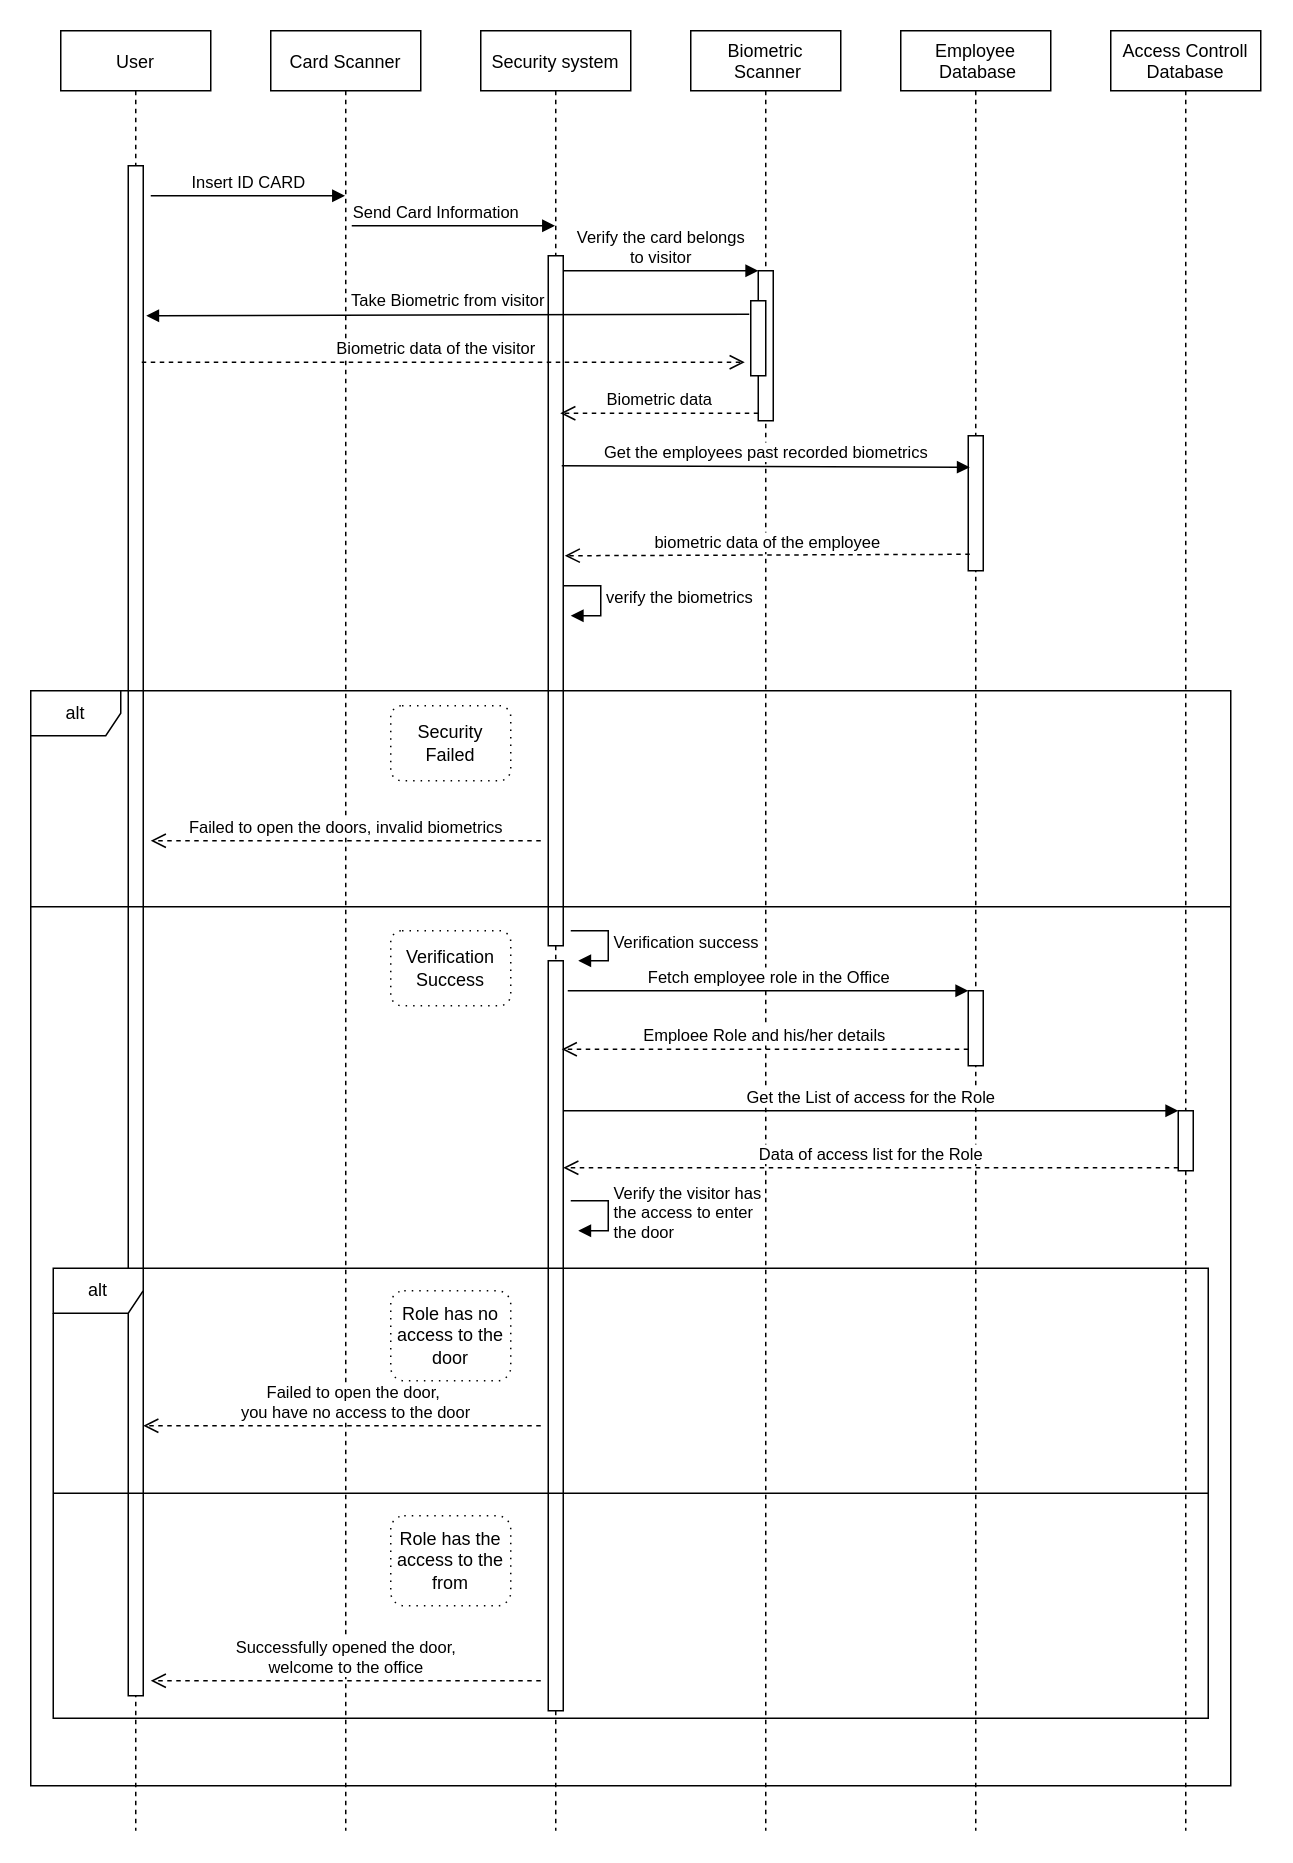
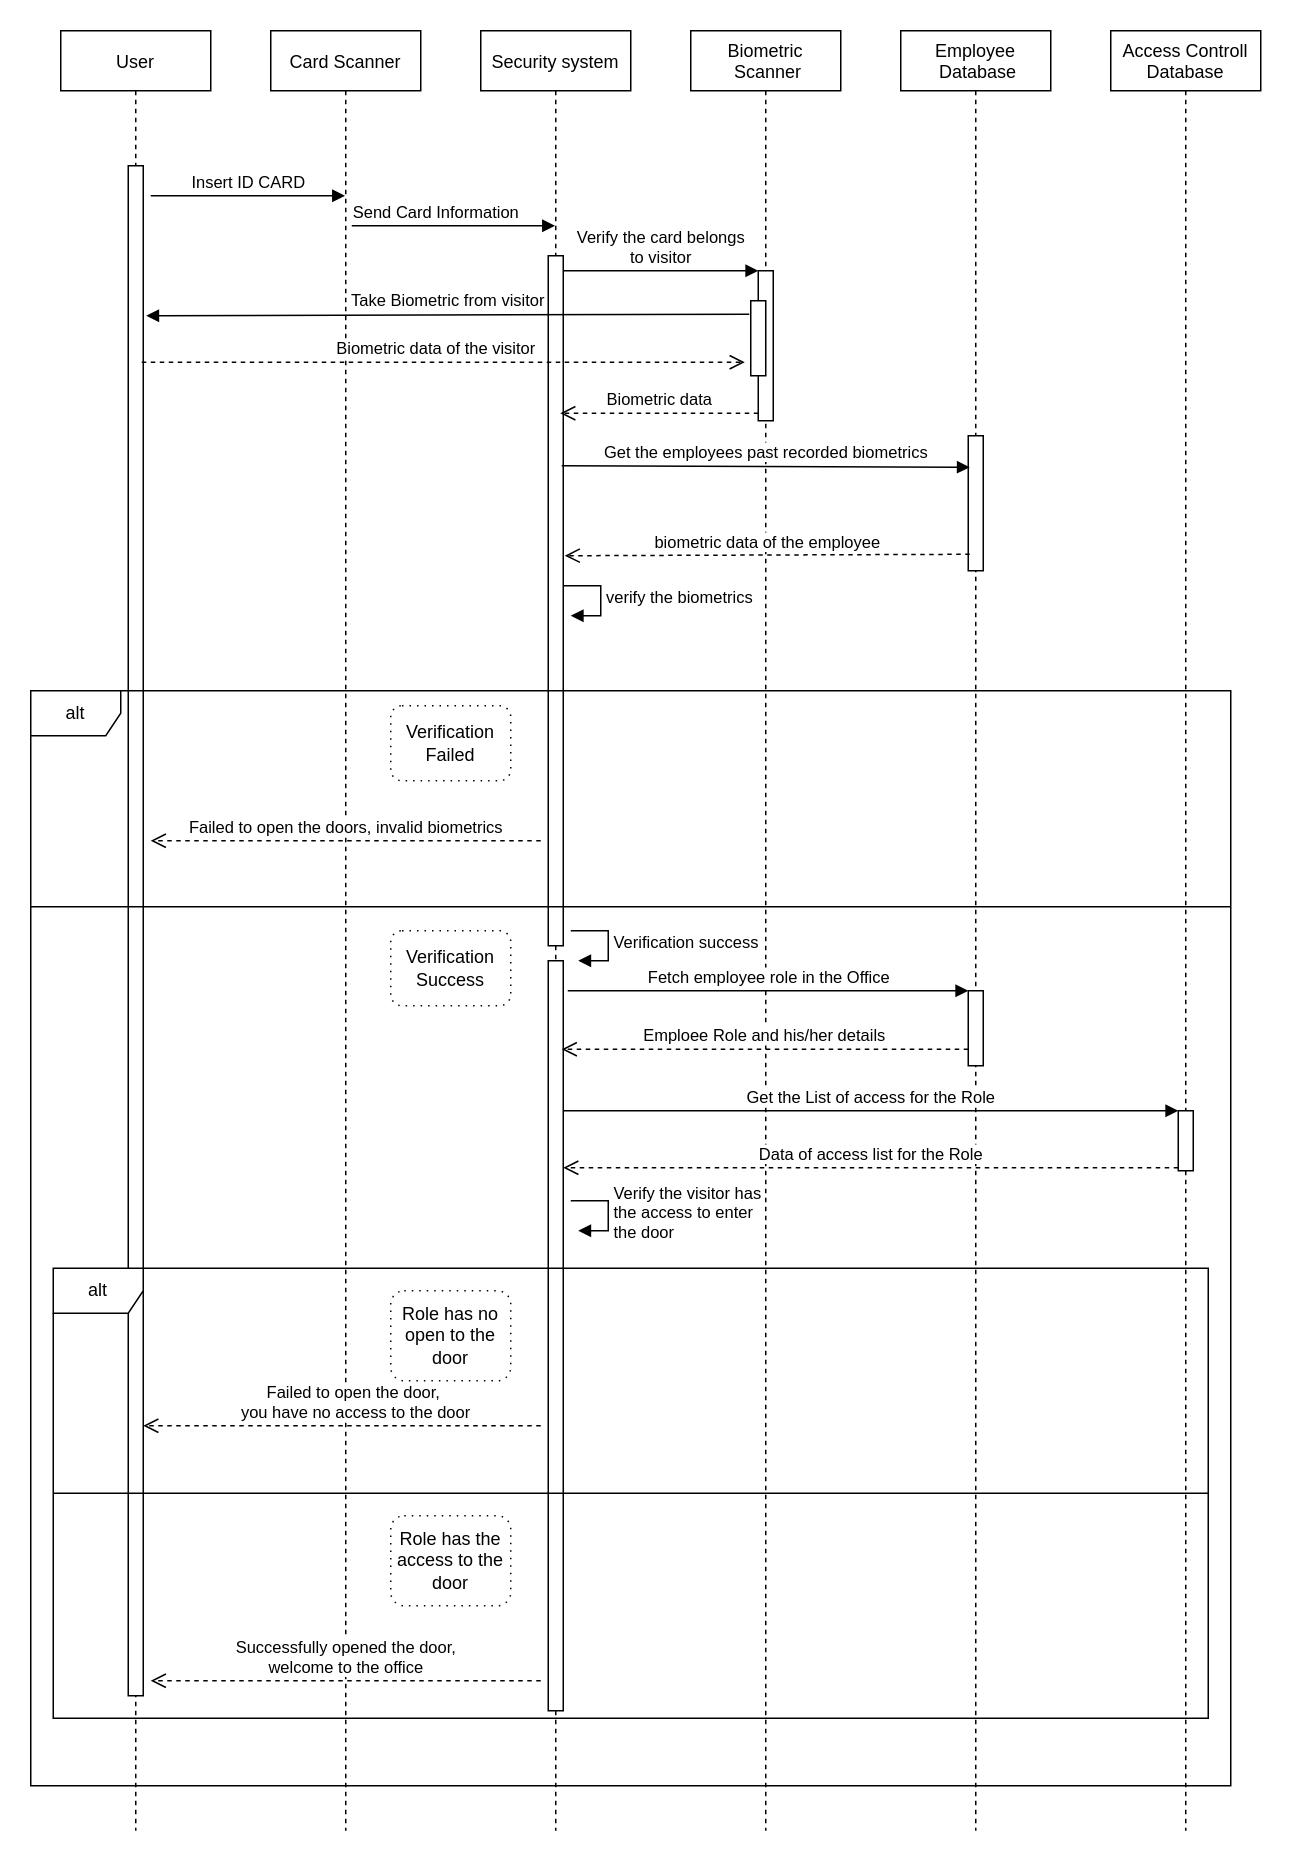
node "Security Failed": label "Security Failed" -> "Verification Failed"
node "Role has no access to the door": label "Role has no access to the door" -> "Role has no open to the door"
node "Role has the access to the from": label "Role has the access to the from" -> "Role has the access to the door"
